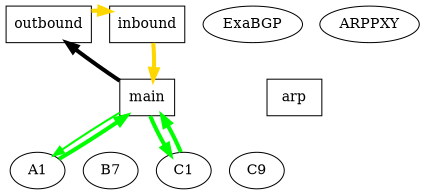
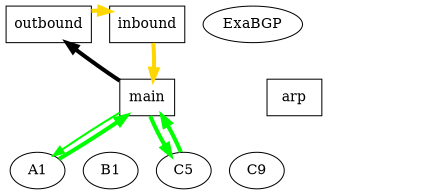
node "ARPPXY": removed
node "B7": label "B7" -> "B1"
node "C1": label "C1" -> "C5"
